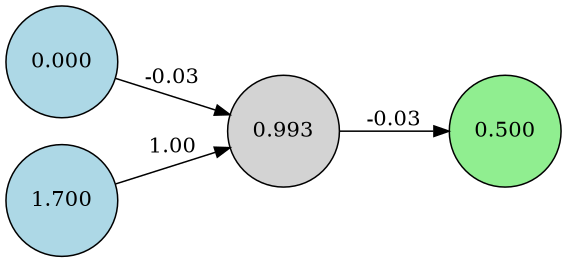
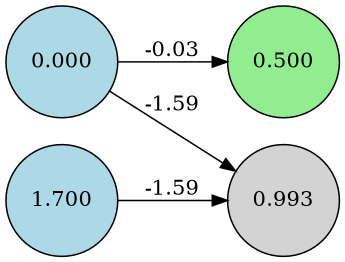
edge "0.000" -> "0.993": label "-0.03" -> "-1.59"
edge "0.993" -> "0.500": now "0.000" -> "0.500"
edge "1.700" -> "0.993": label "1.00" -> "-1.59"
